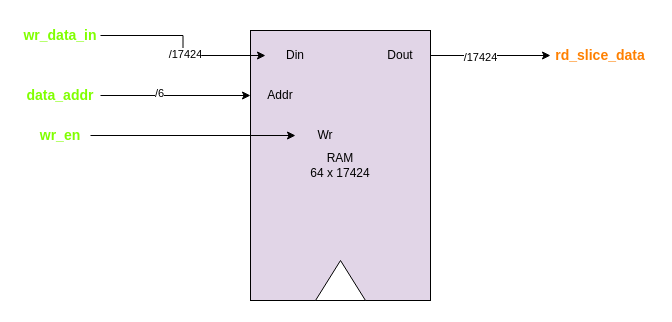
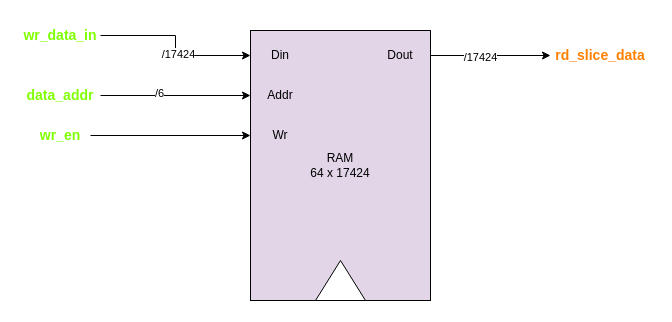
node "Din": moved (296, 56) -> (281, 56)
node "Wr": moved (326, 136) -> (281, 136)
